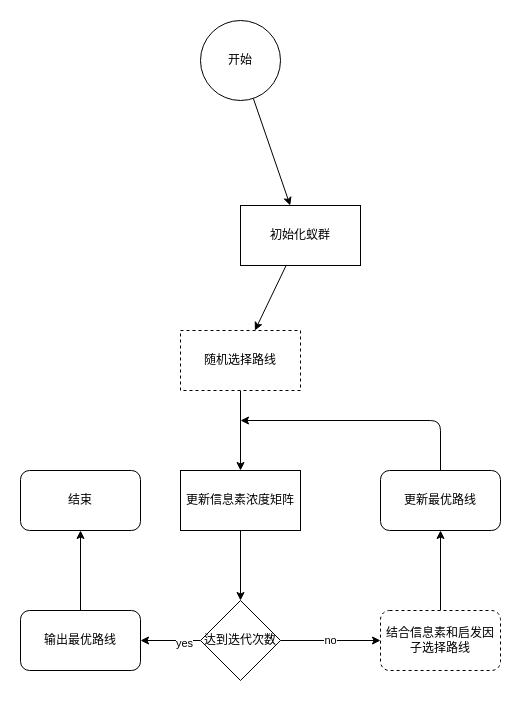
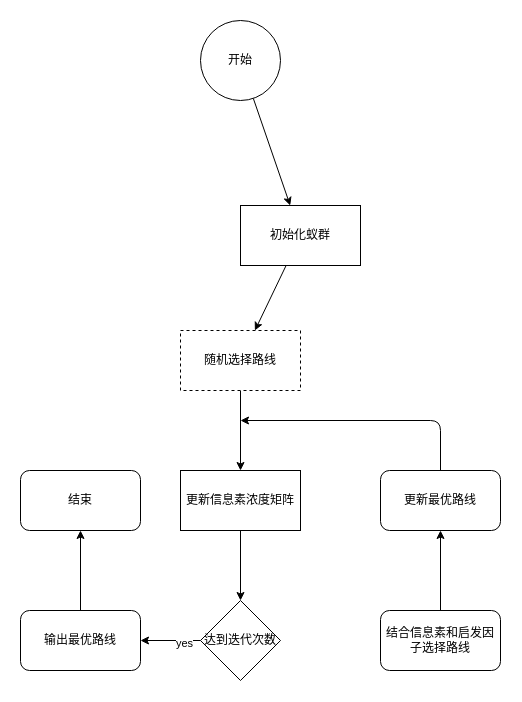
edge "达到迭代次数" -> "结合信息素和启发因子选择路线": removed, label "no"
node "结合信息素和启发因子选择路线": style dashed -> solid
